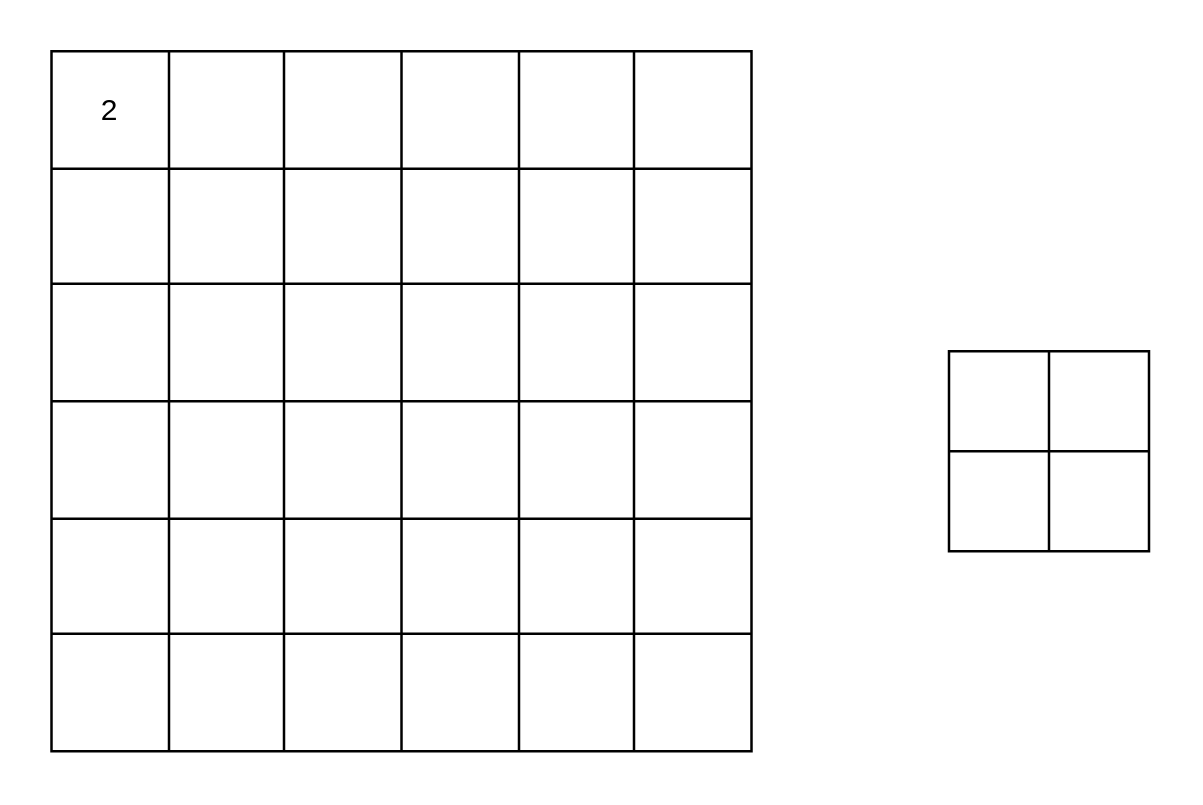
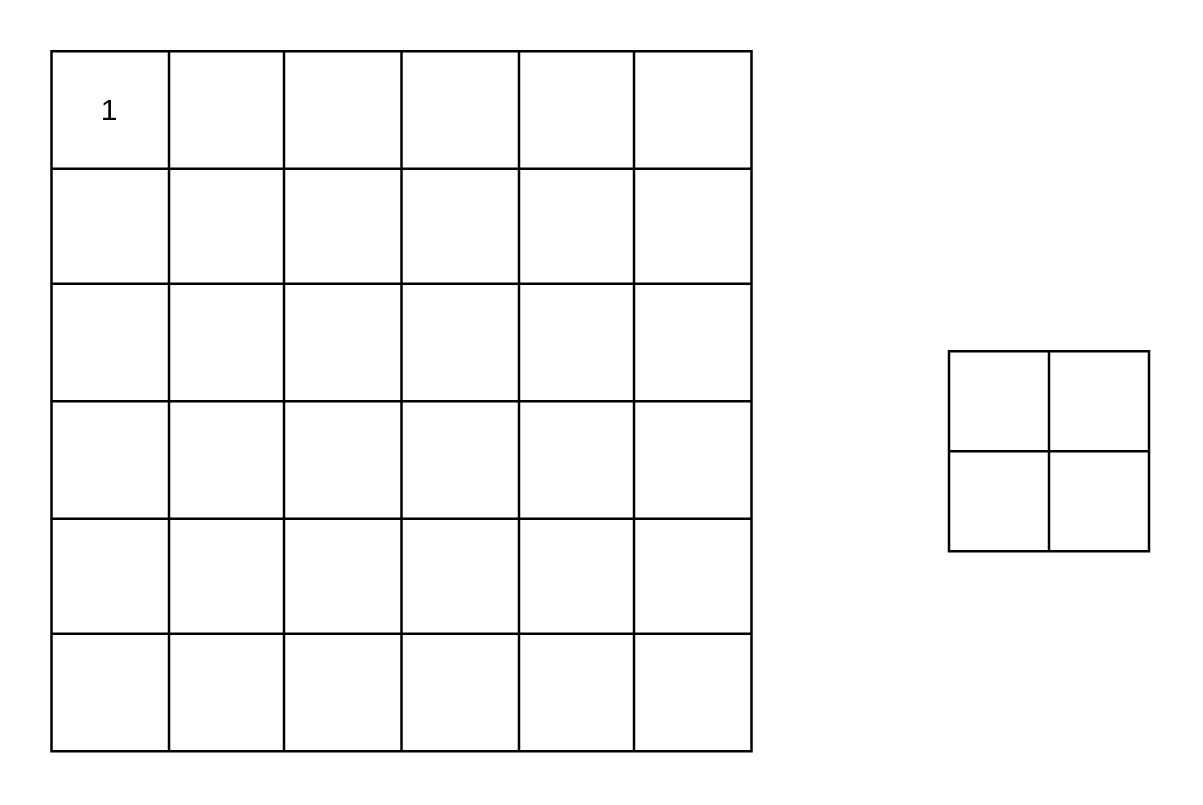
node "2": label "2" -> "1"
